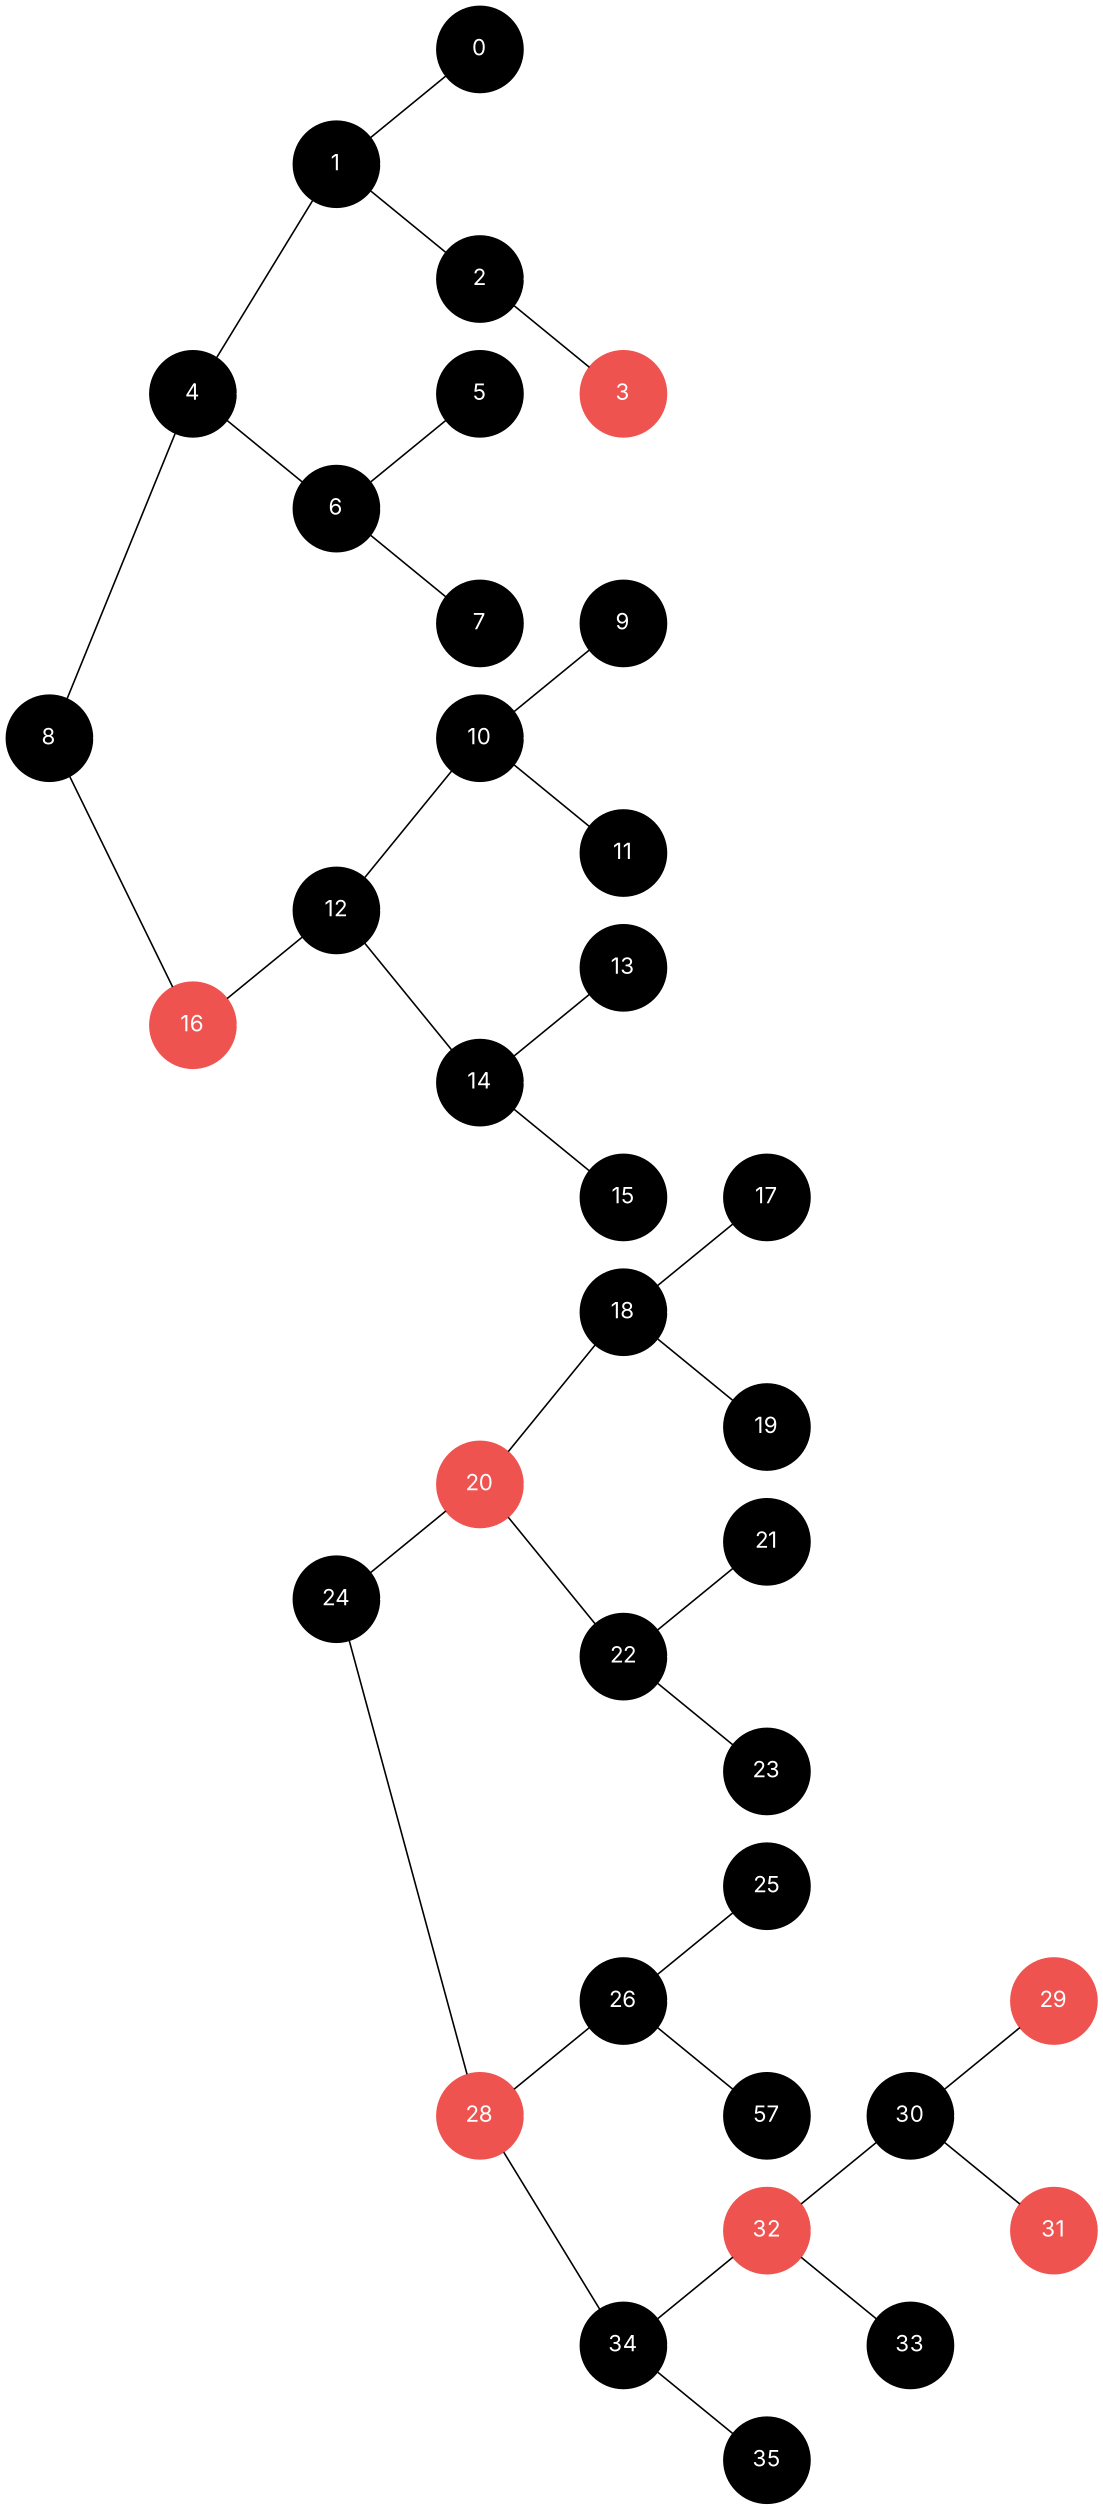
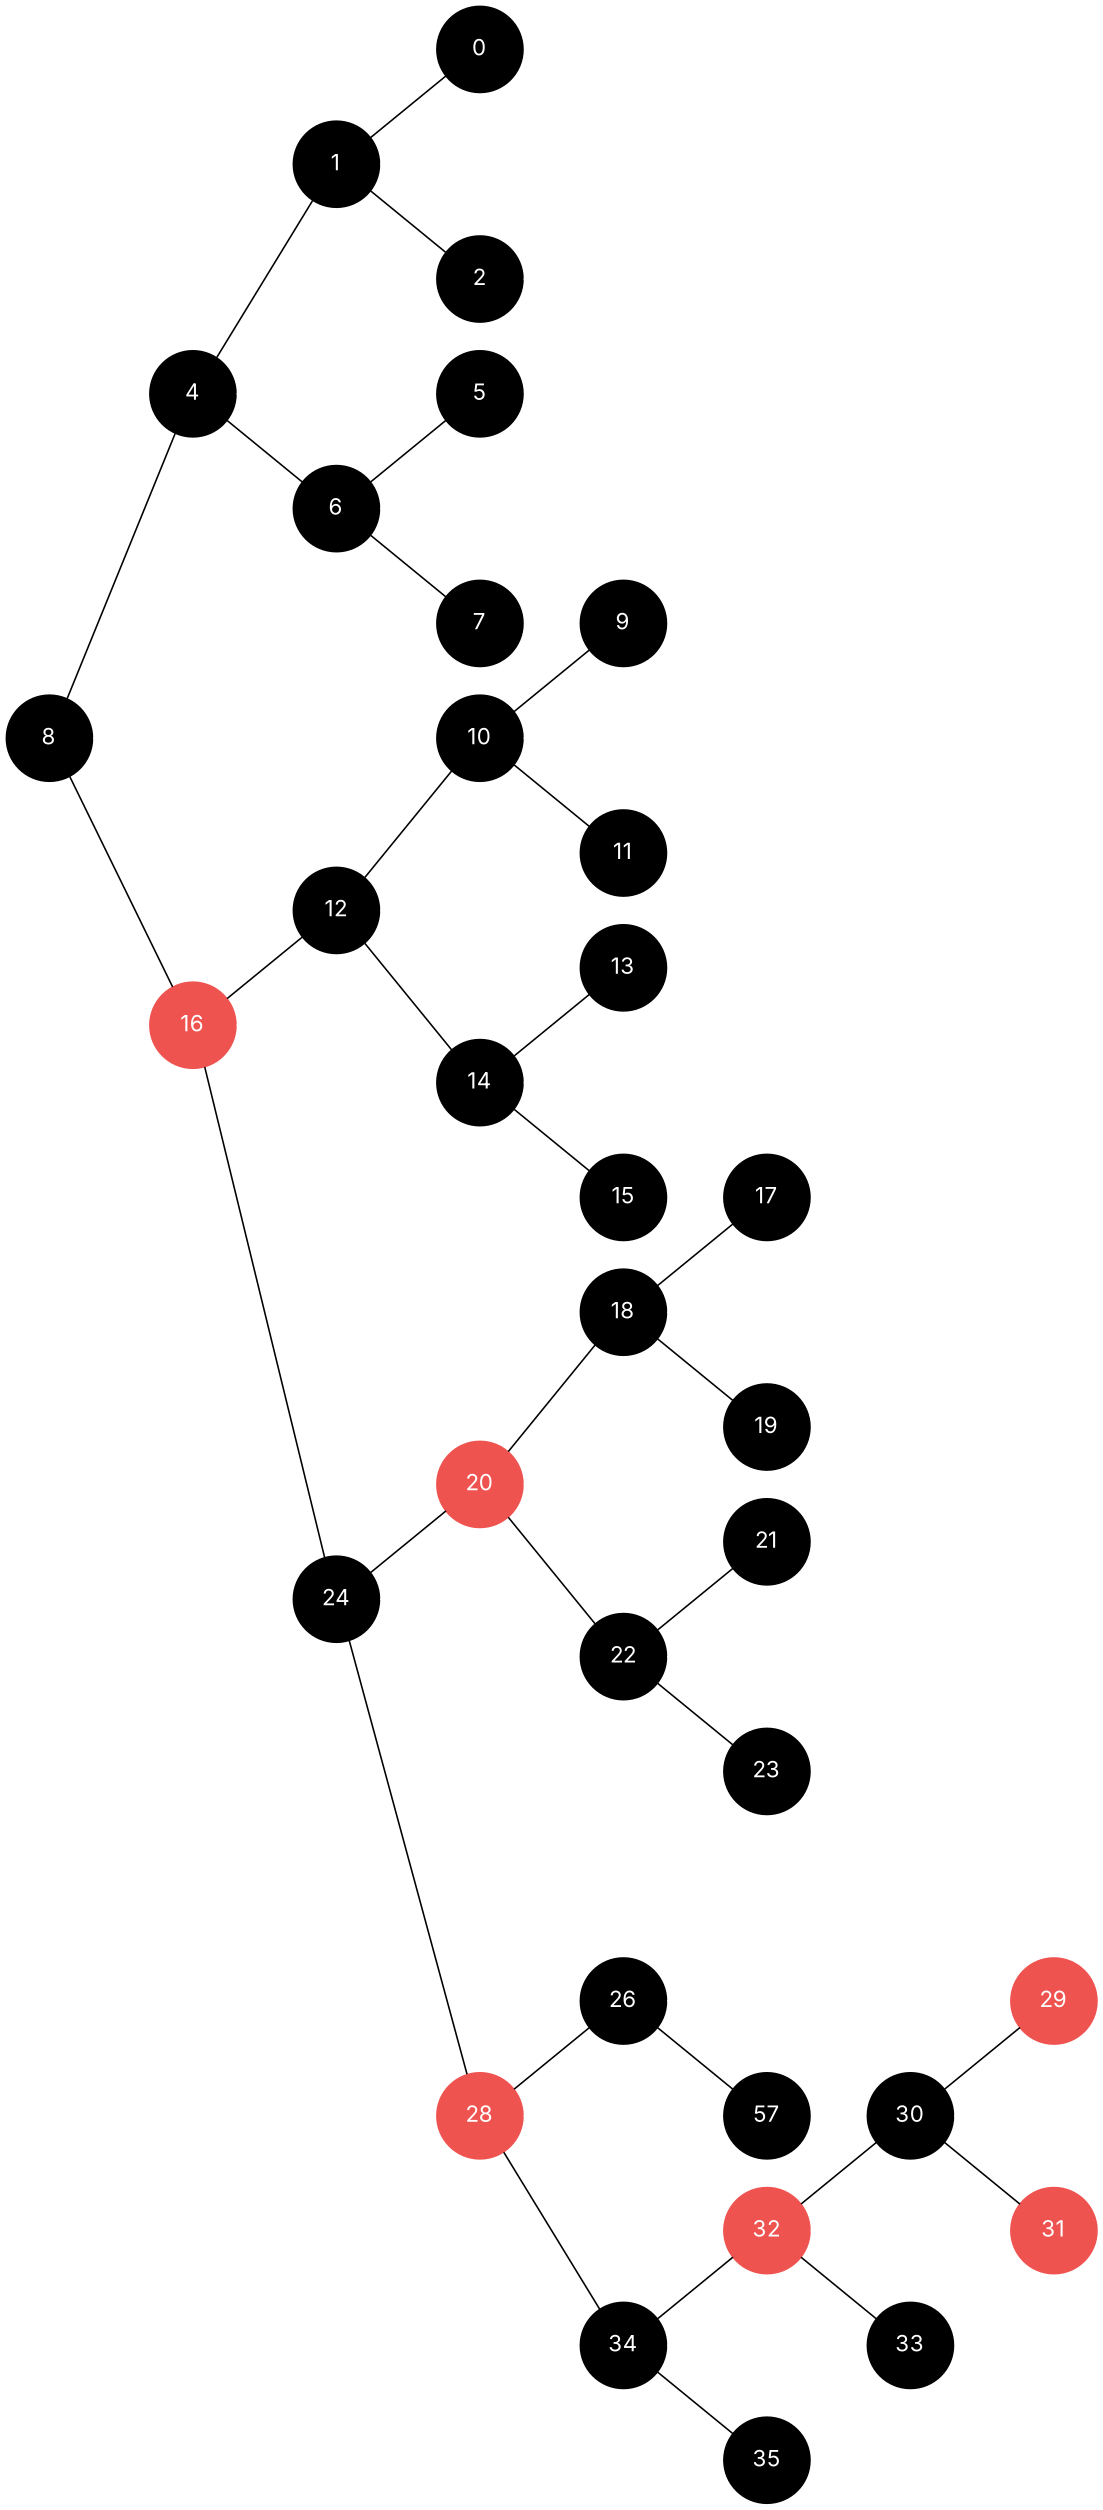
node "3": removed
edge "16" -- "24": added
node "25": removed
